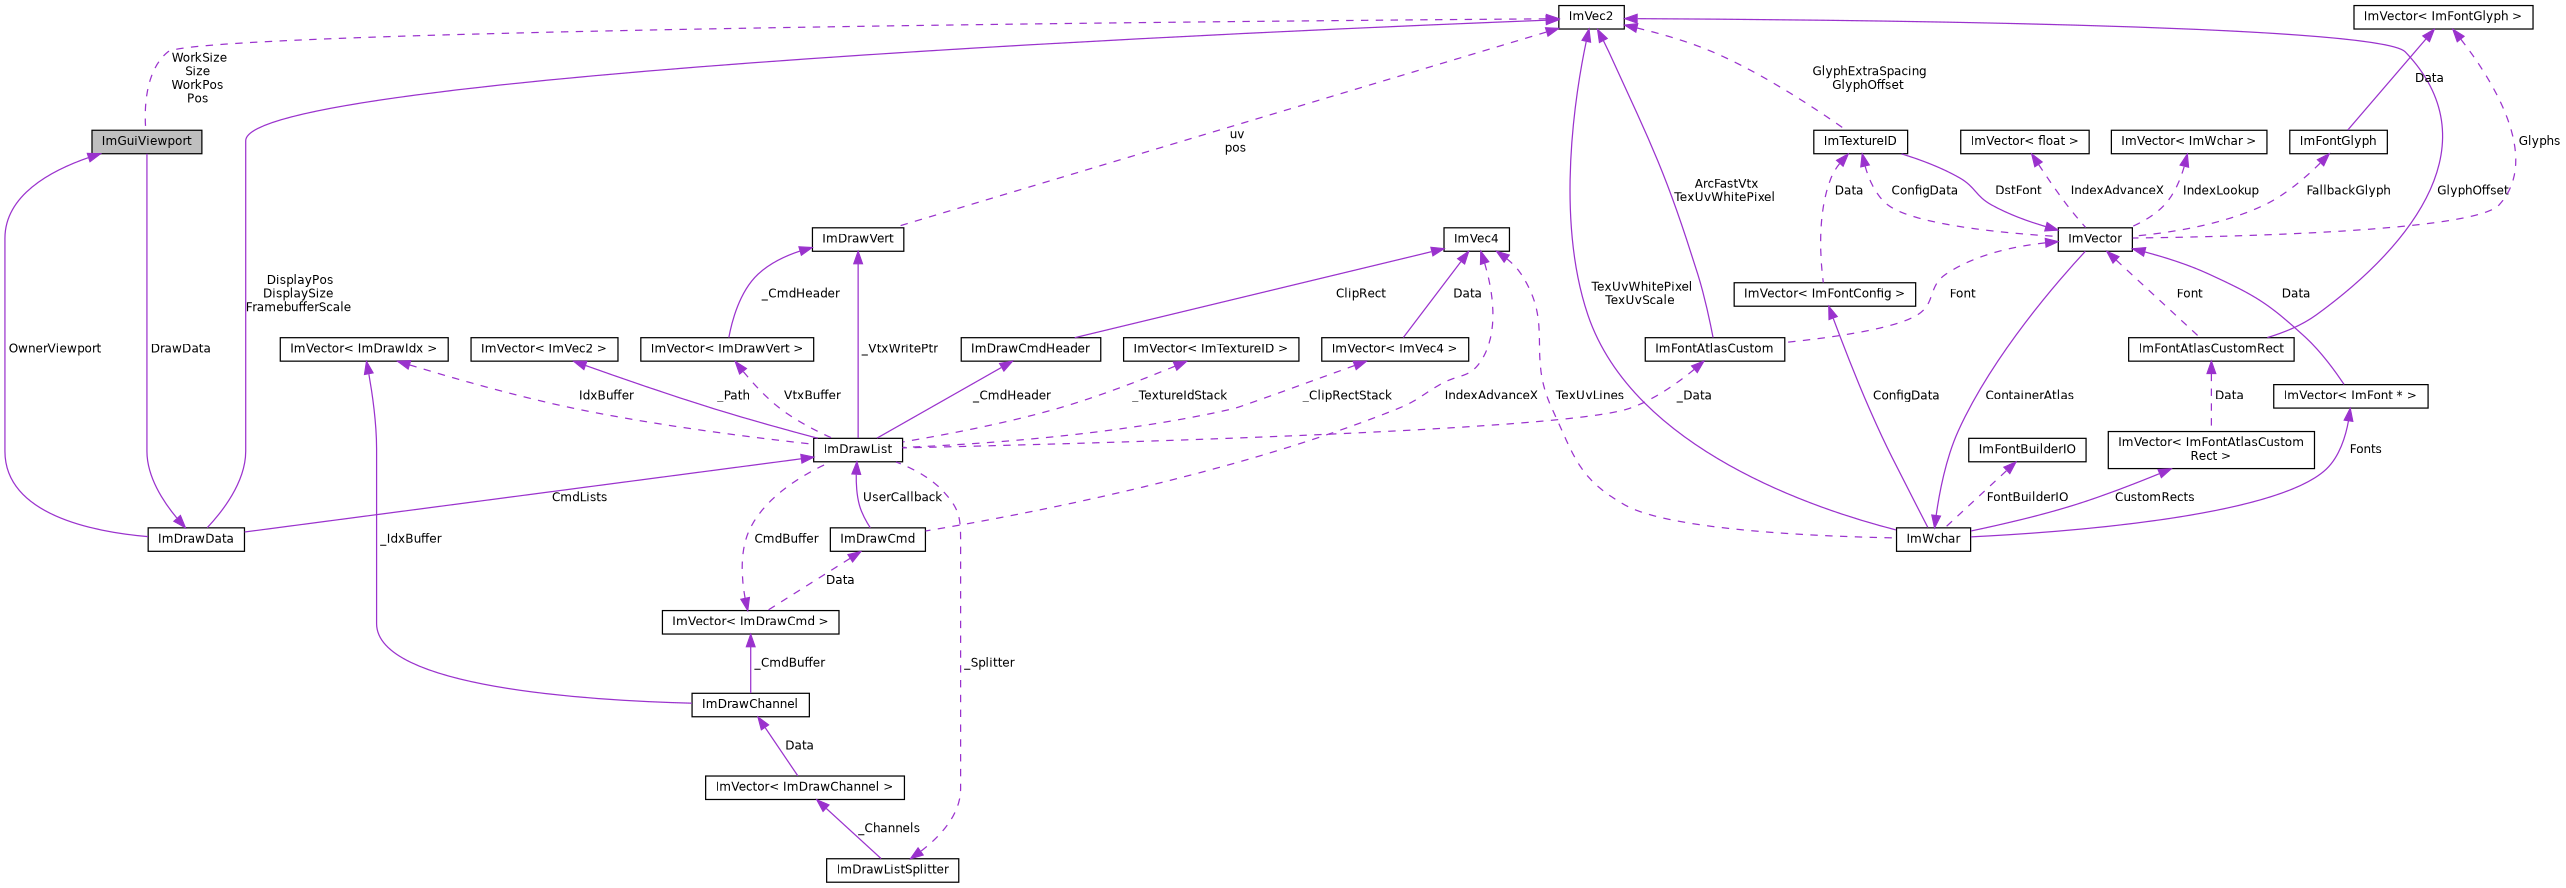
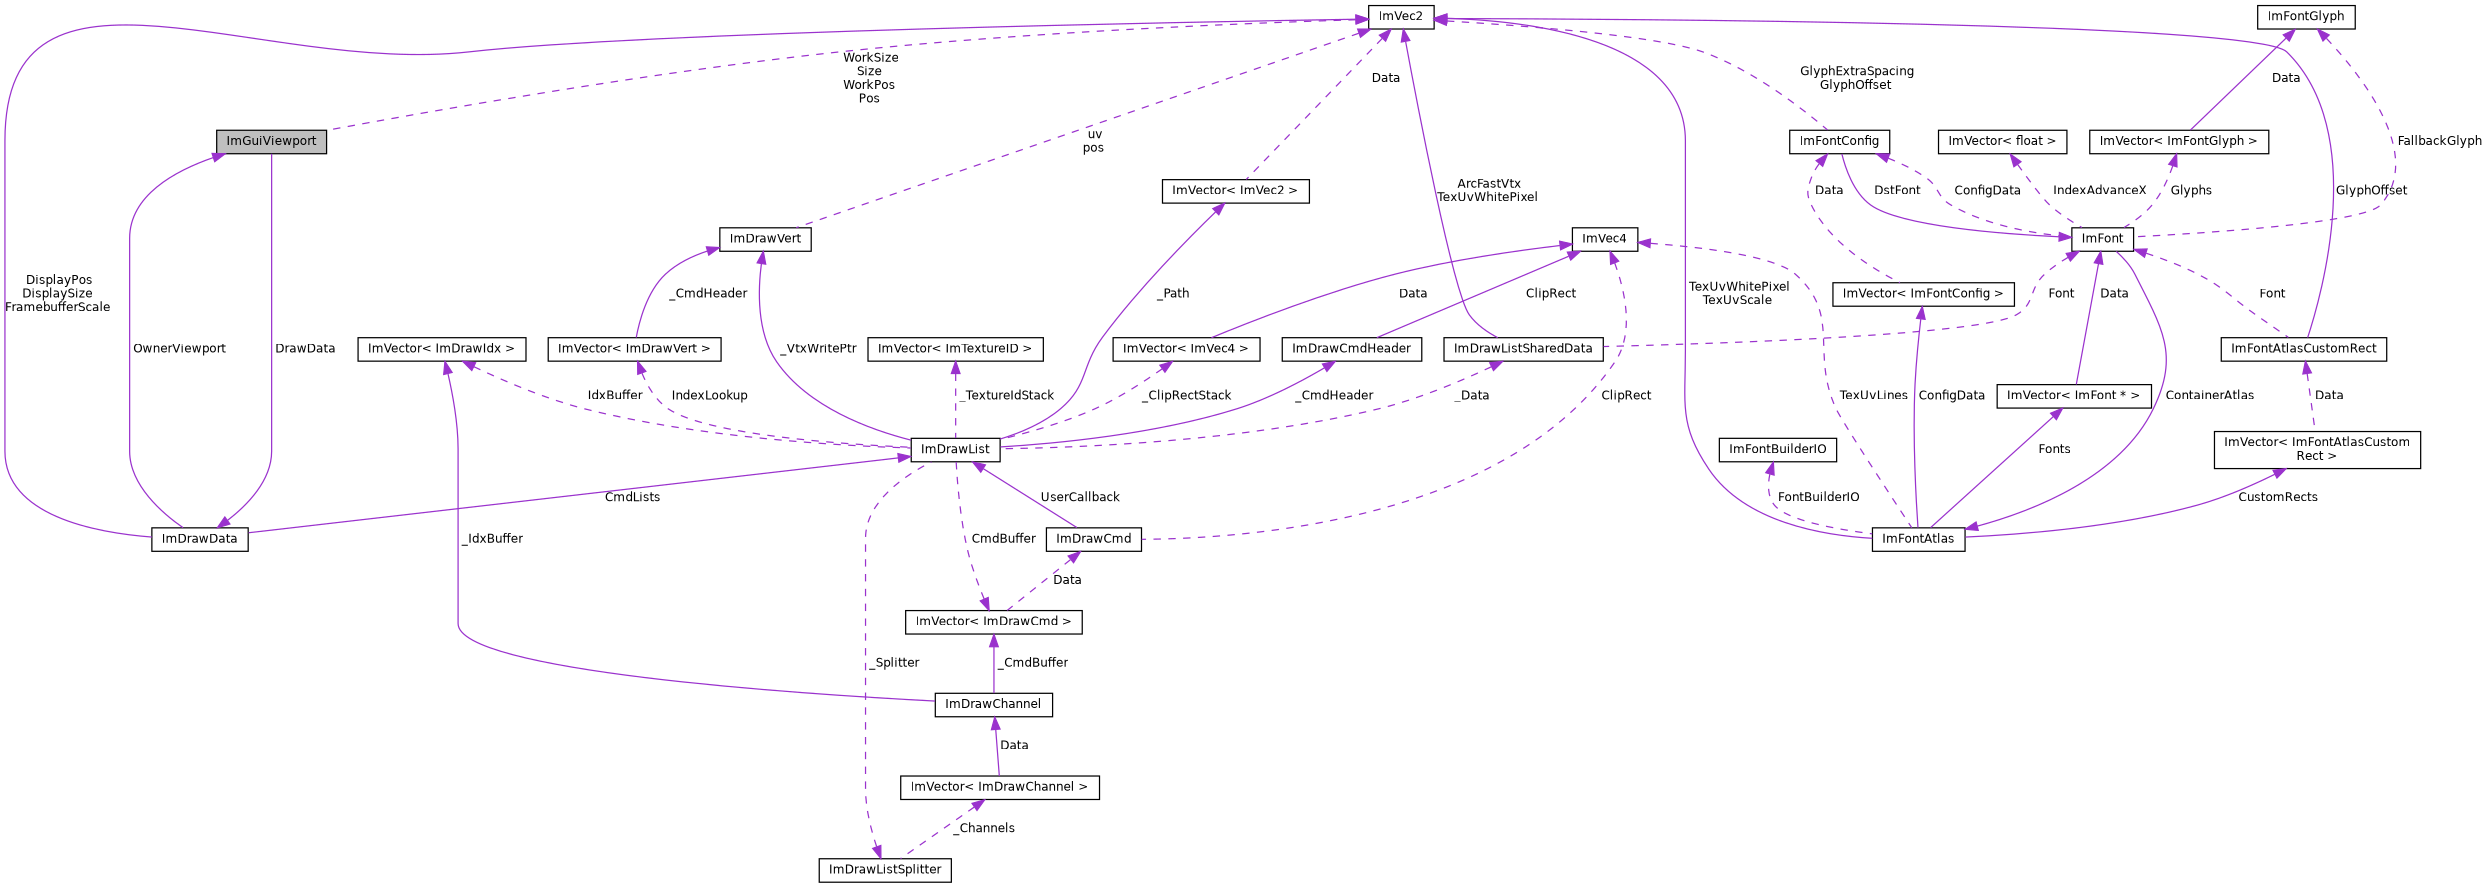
edge "ImFontGlyph" -> "ImVector< ImFontGlyph >": reversed
edge "ImVector< ImVec2 >" -> "ImVec2": added, label "Data"
node "ImTextureID": label "ImTextureID" -> "ImFontConfig"
node "ImVector< ImWchar >": removed
node "ImVector": label "ImVector" -> "ImFont"
node "ImFontAtlasCustom": label "ImFontAtlasCustom" -> "ImDrawListSharedData"
edge "ImDrawList" -> "ImVector< ImDrawVert >": label " VtxBuffer" -> " IndexLookup"
edge "ImDrawCmd" -> "ImVec4": label " IndexAdvanceX" -> " ClipRect"
node "ImWchar": label "ImWchar" -> "ImFontAtlas"
edge "ImDrawListSplitter" -> "ImVector< ImDrawChannel >": style solid -> dashed
